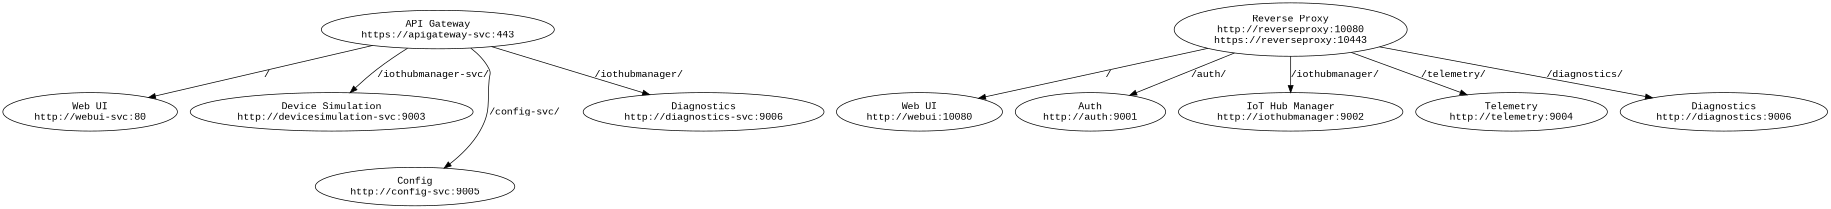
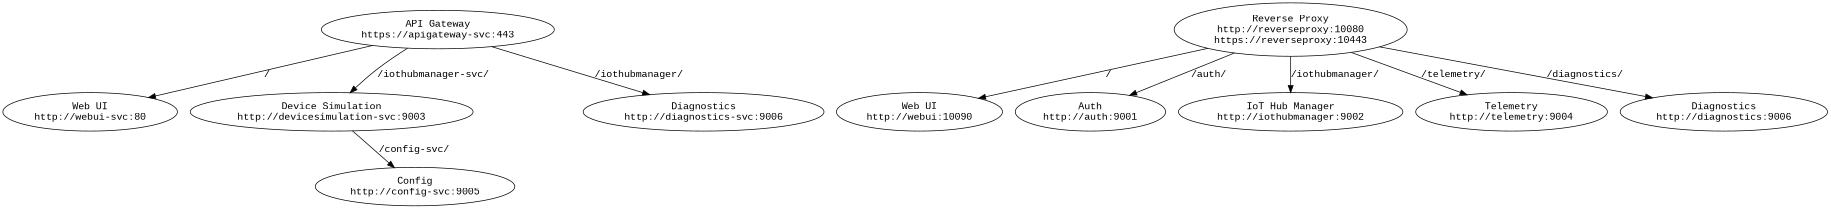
edge "API Gateway https://apigateway-svc:443" -> "Config http://config-svc:9005": now "Device Simulation http://devicesimulation-svc:9003" -> "Config http://config-svc:9005"
node "Web UI http://webui:10080": label "Web UI http://webui:10080" -> "Web UI http://webui:10090"
